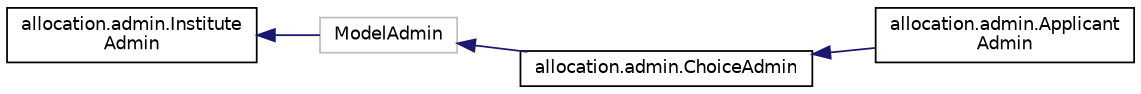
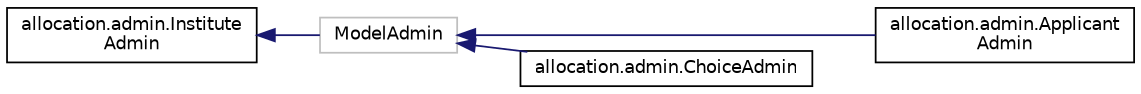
edge "allocation.admin.Applicant Admin" -> "allocation.admin.ChoiceAdmin": now "allocation.admin.Applicant Admin" -> "ModelAdmin"
